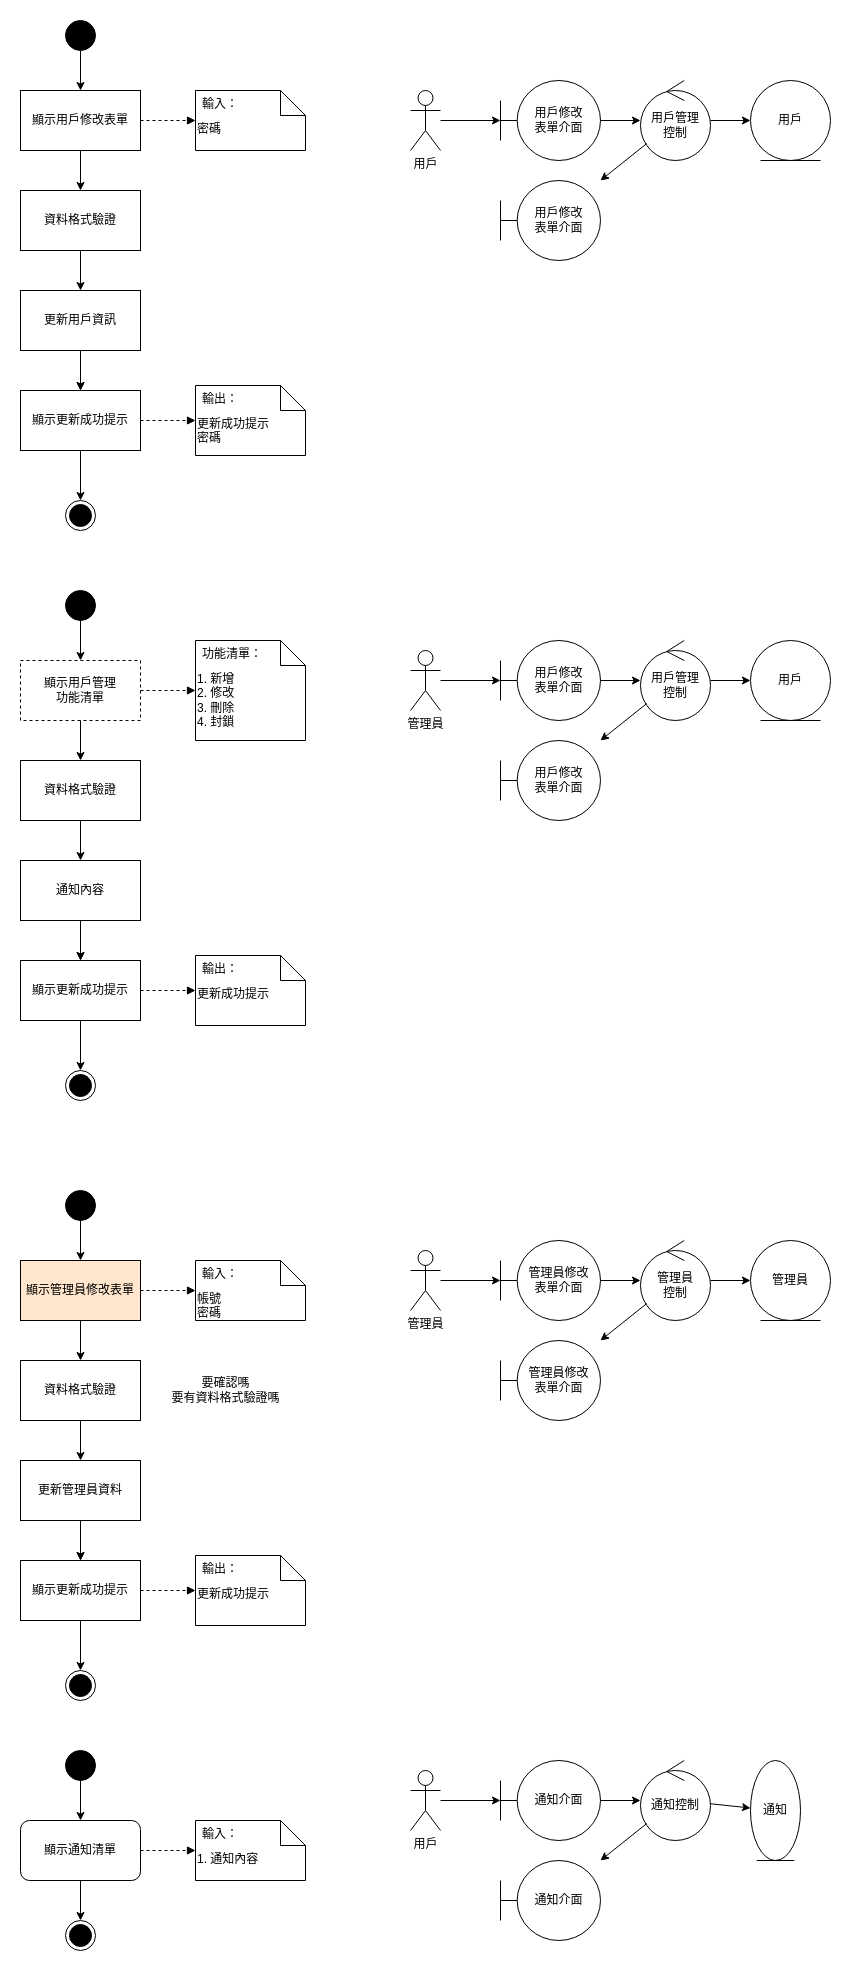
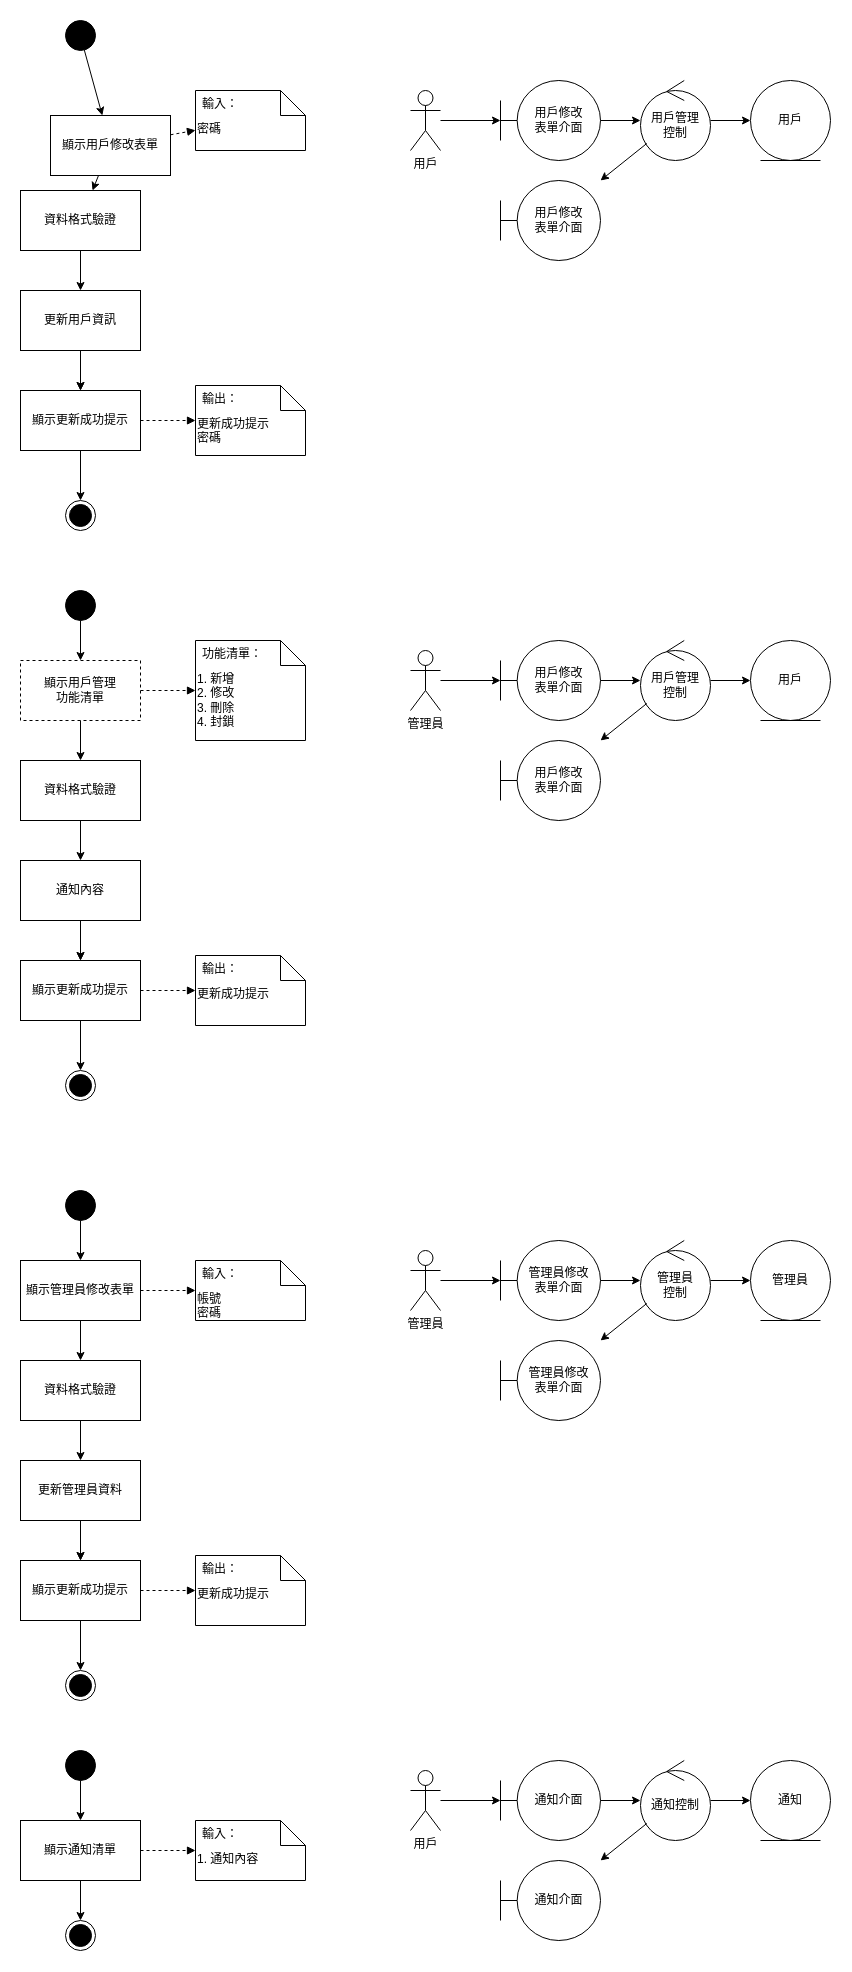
node "顯示用戶修改表單": moved (81, 121) -> (111, 146)
node "顯示管理員修改表單": fillcolor #ffe6cc -> #ffffff
node "要確認嗎 要有資料格式驗證嗎": removed
node "通知": size 50x100 -> 80x80
node "顯示通知清單": shape rounded rectangle -> rectangle
